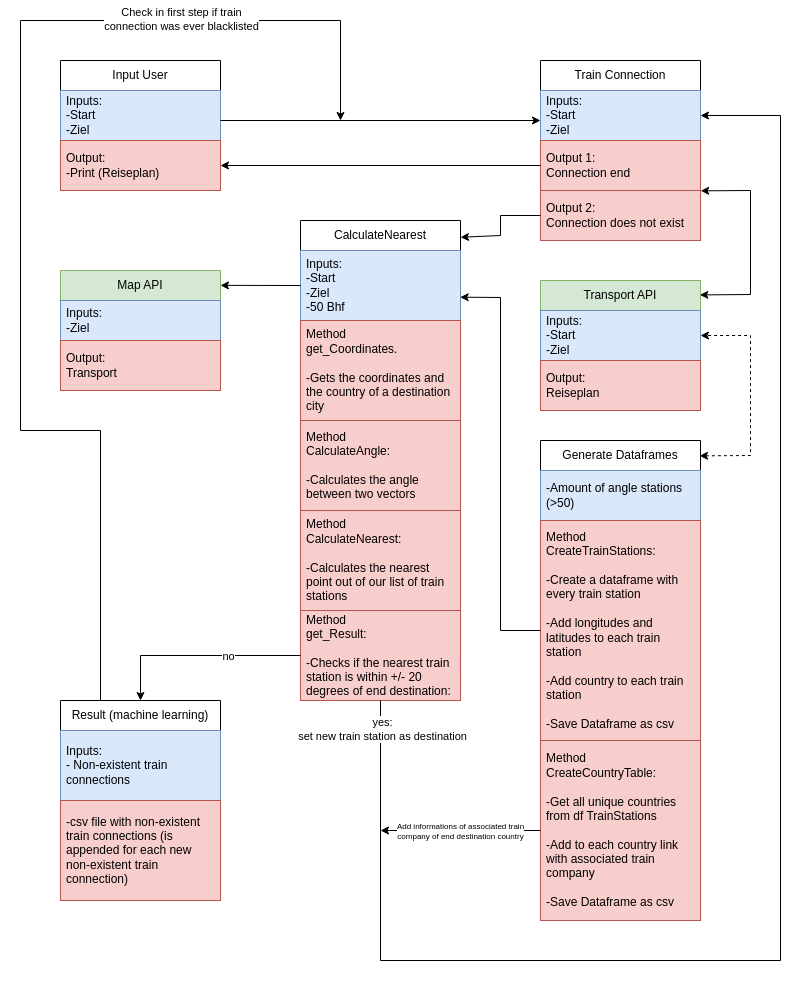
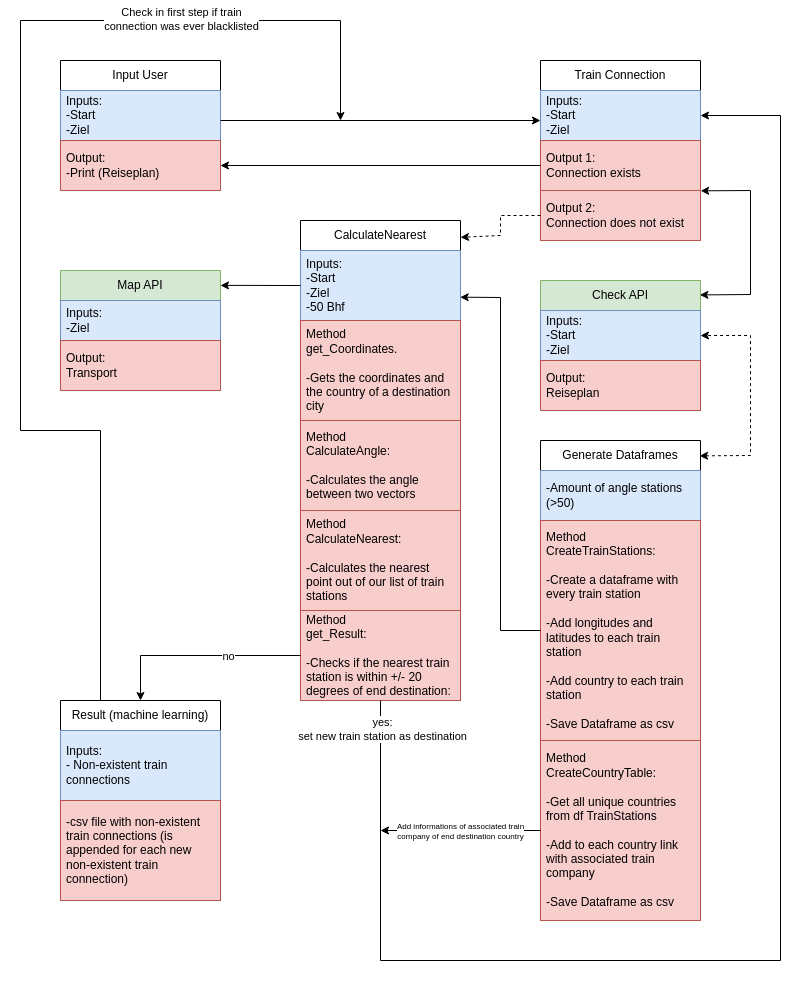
node "Output 1: Connection end": label "Output 1: Connection end" -> "Output 1: Connection exists"
edge "Output 2: Connection does not exist" -> "CalculateNearest": style solid -> dashed
node "Transport API": label "Transport API" -> "Check API"
